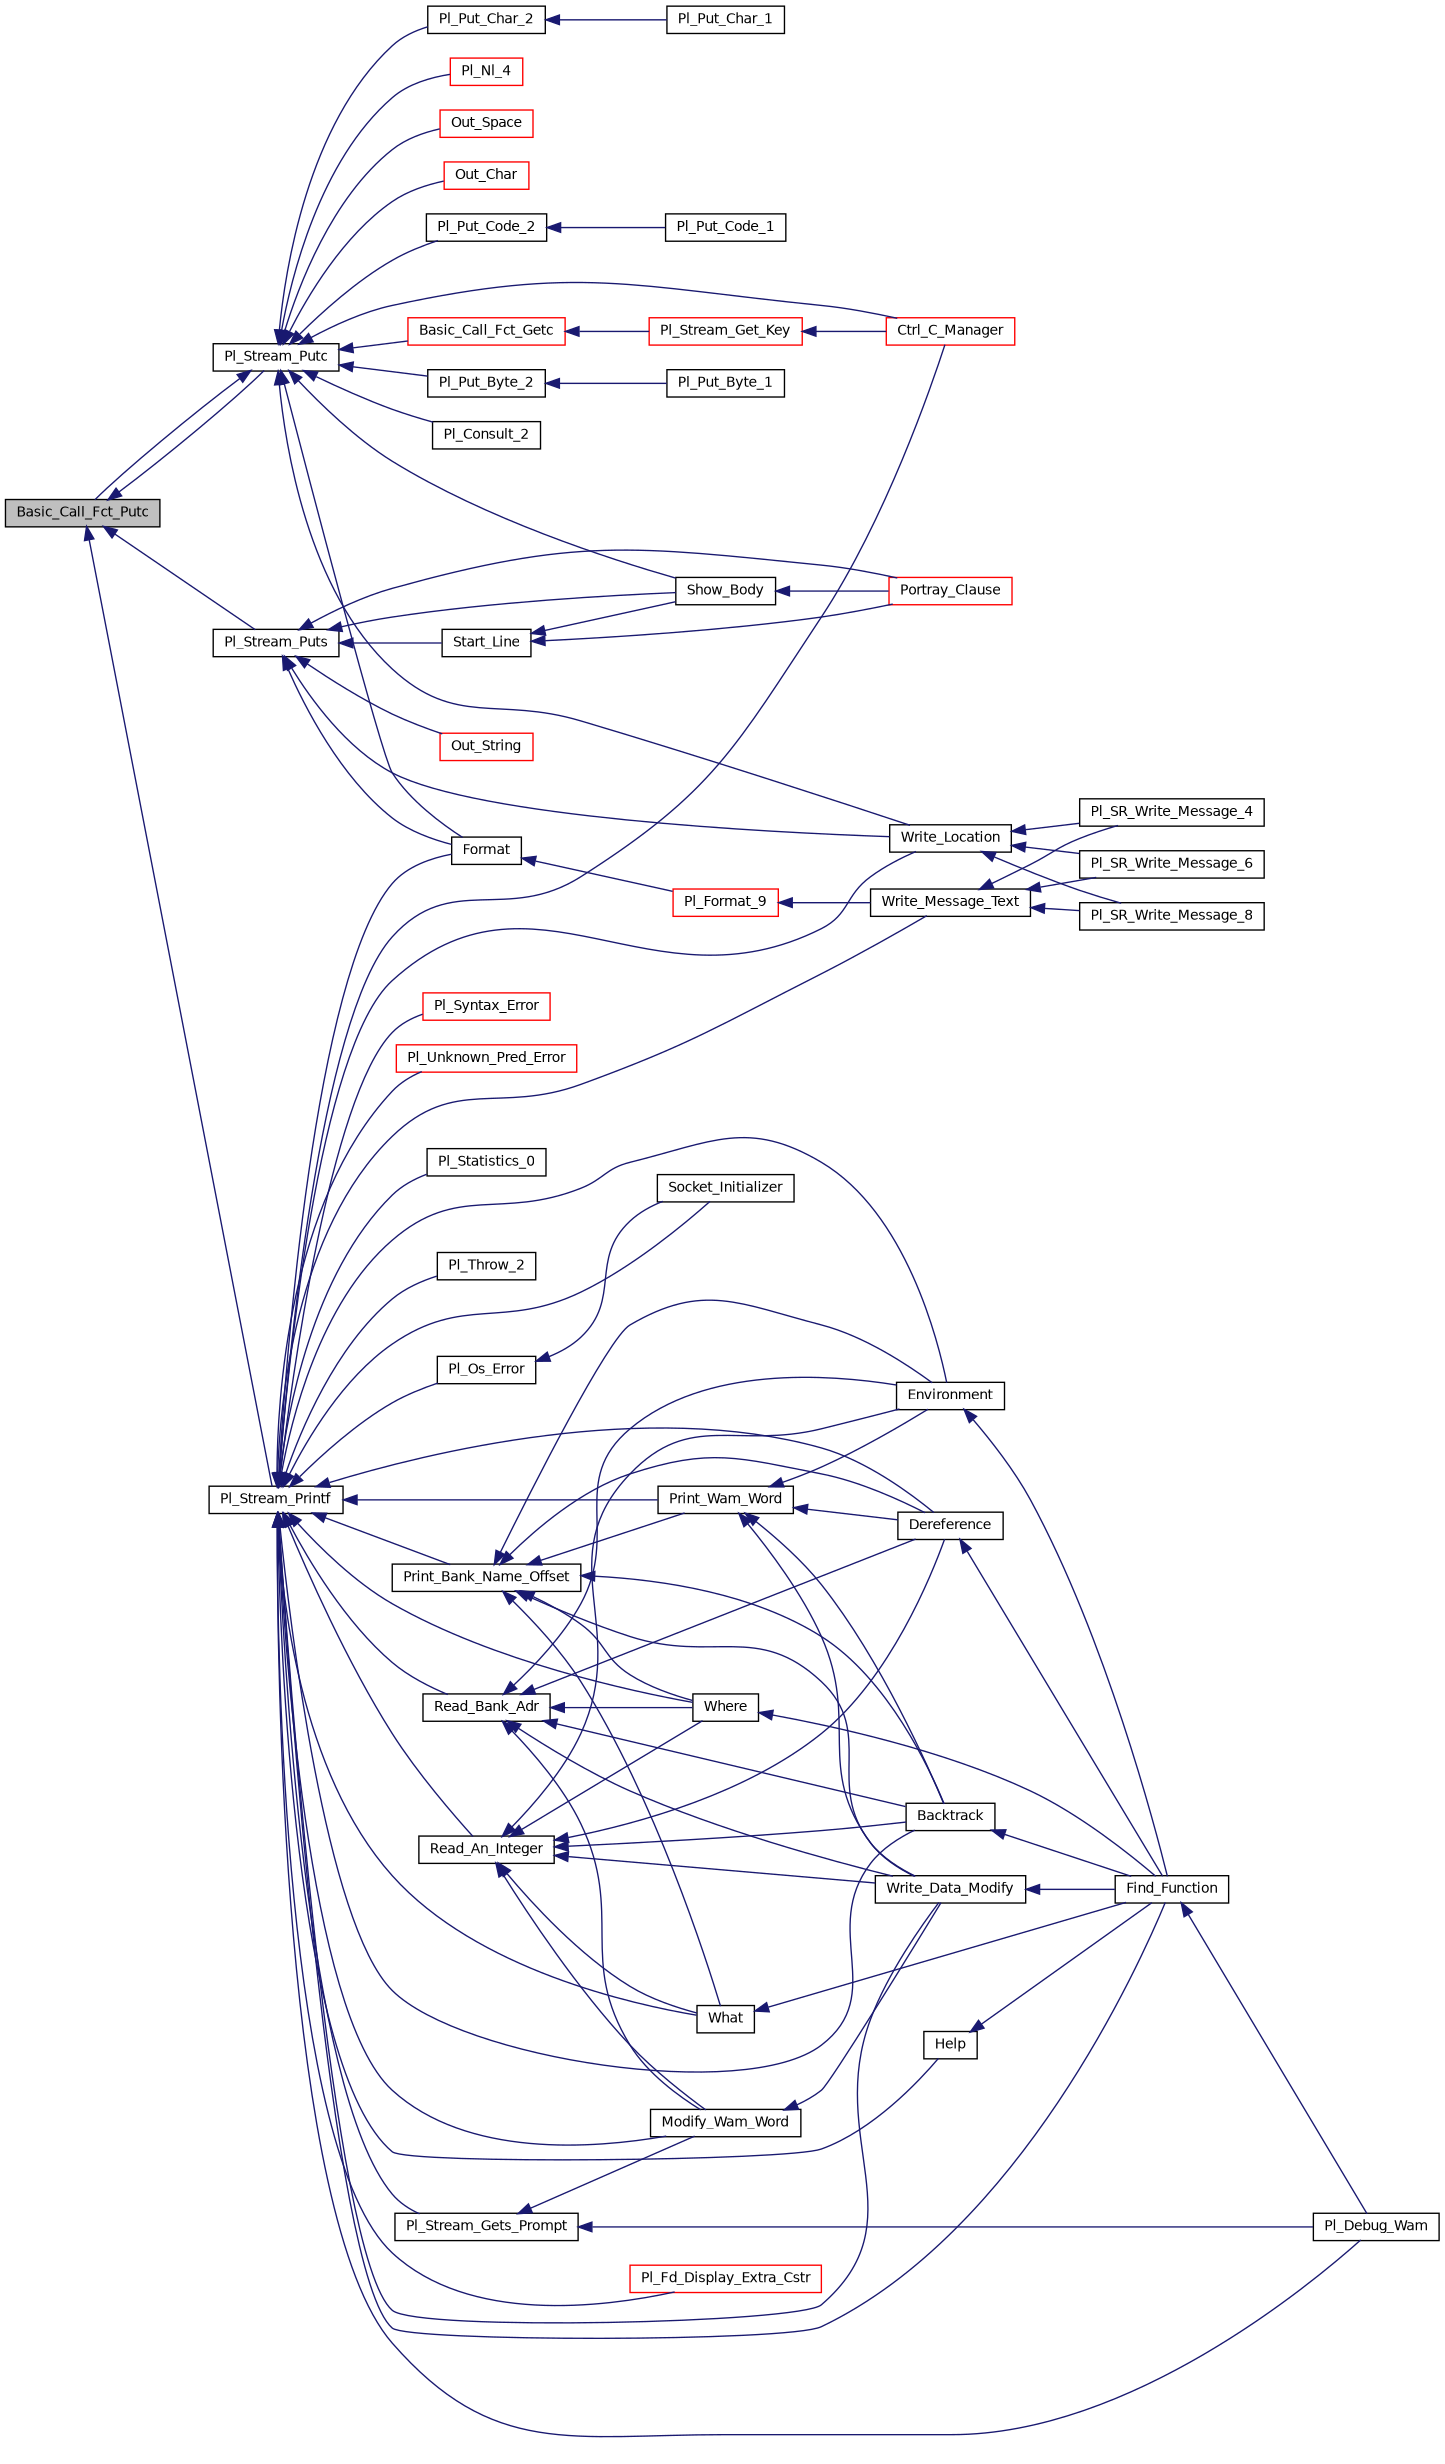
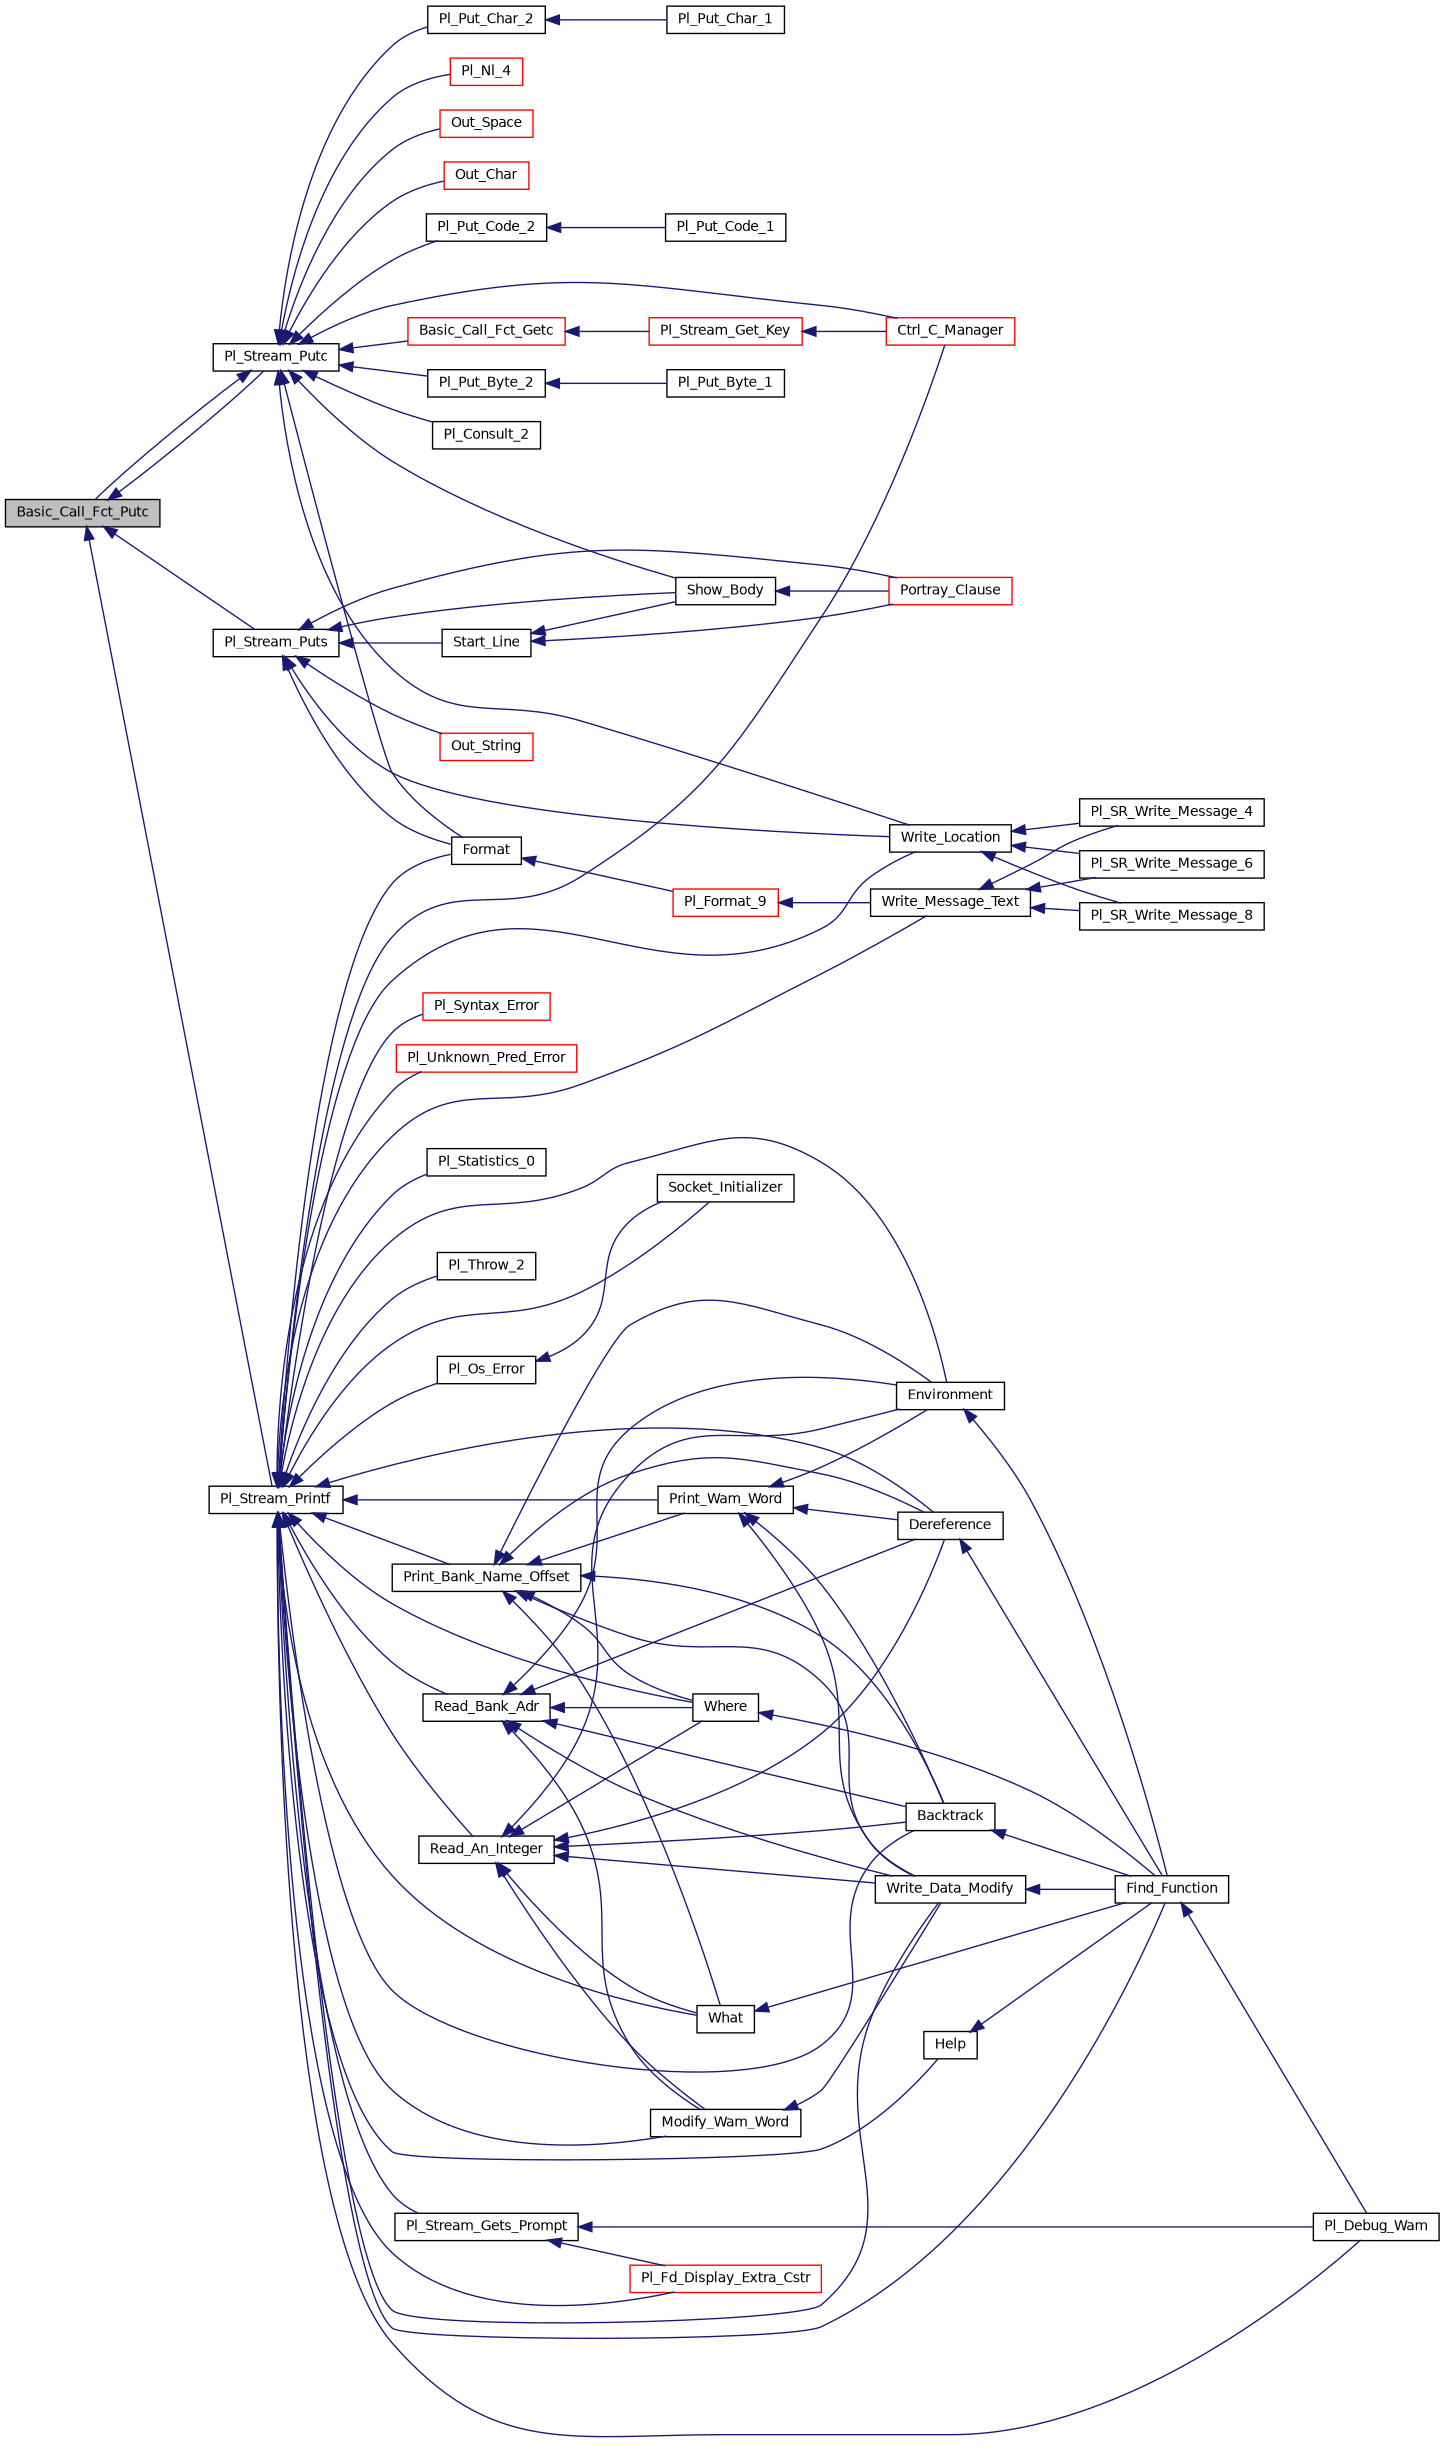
edge "Modify_Wam_Word" -> "Pl_Stream_Gets_Prompt": now "Pl_Fd_Display_Extra_Cstr" -> "Pl_Stream_Gets_Prompt"
